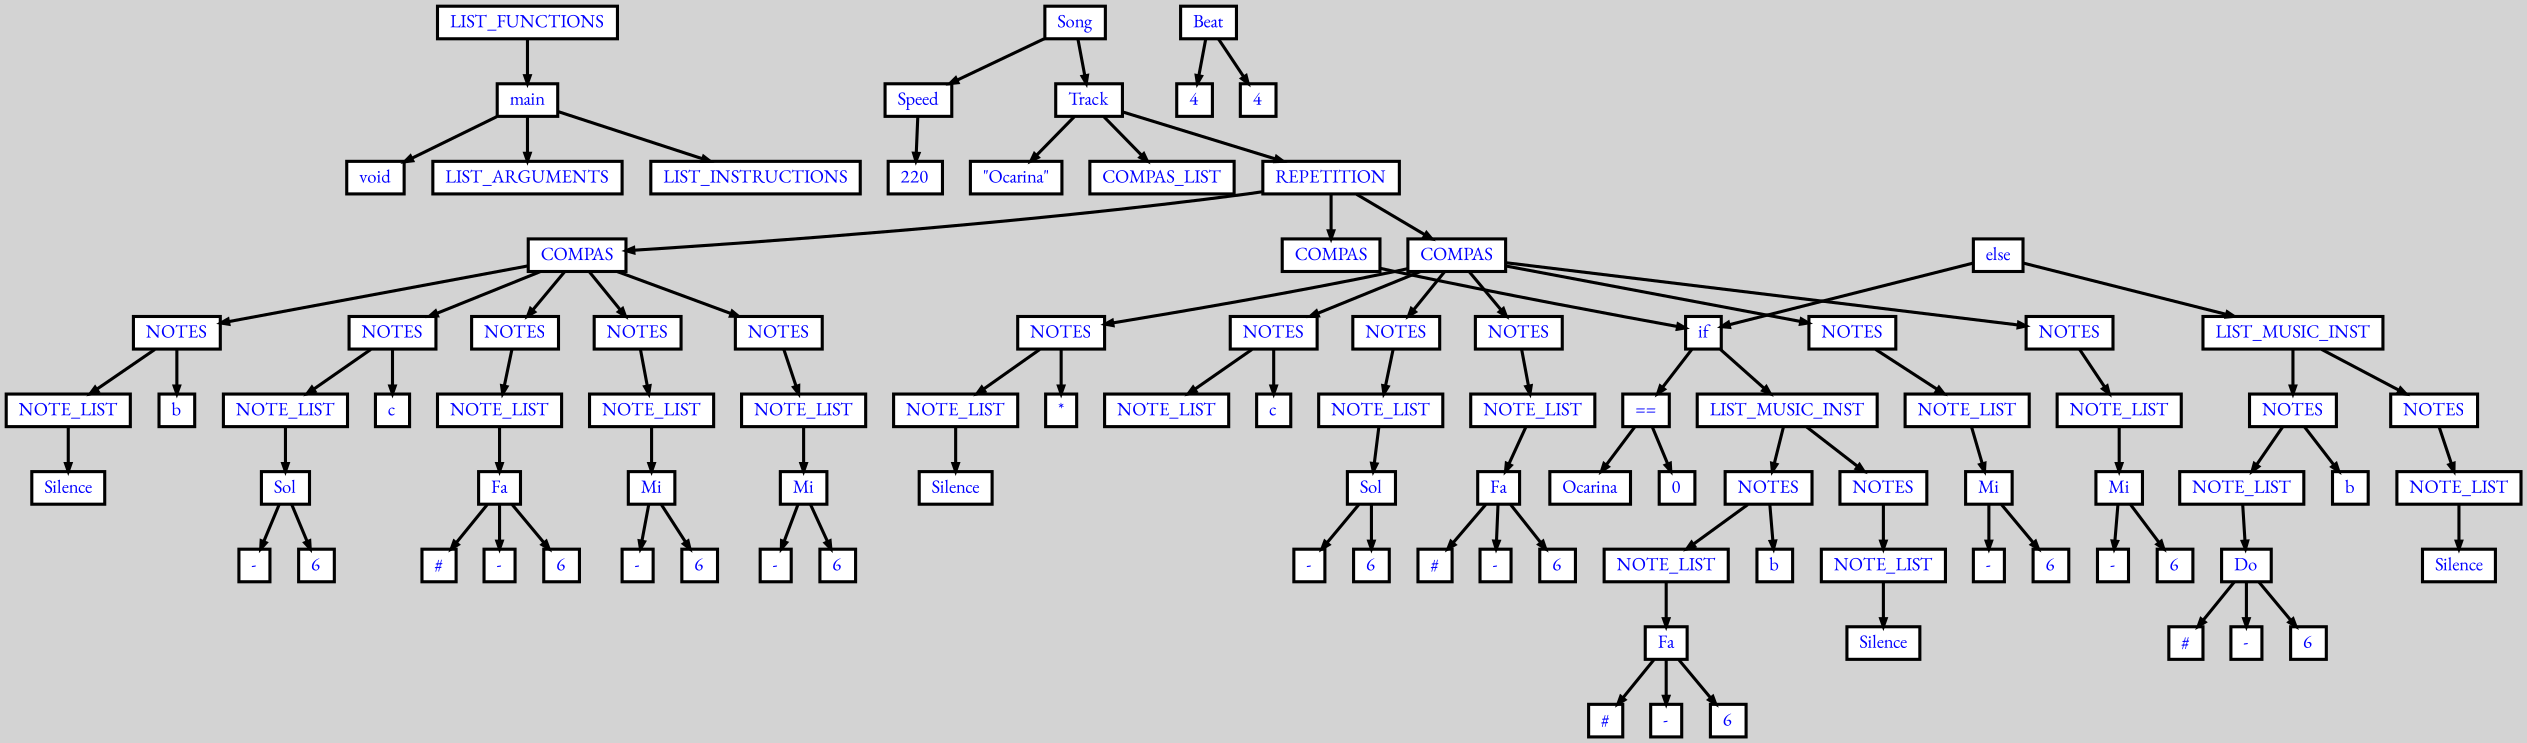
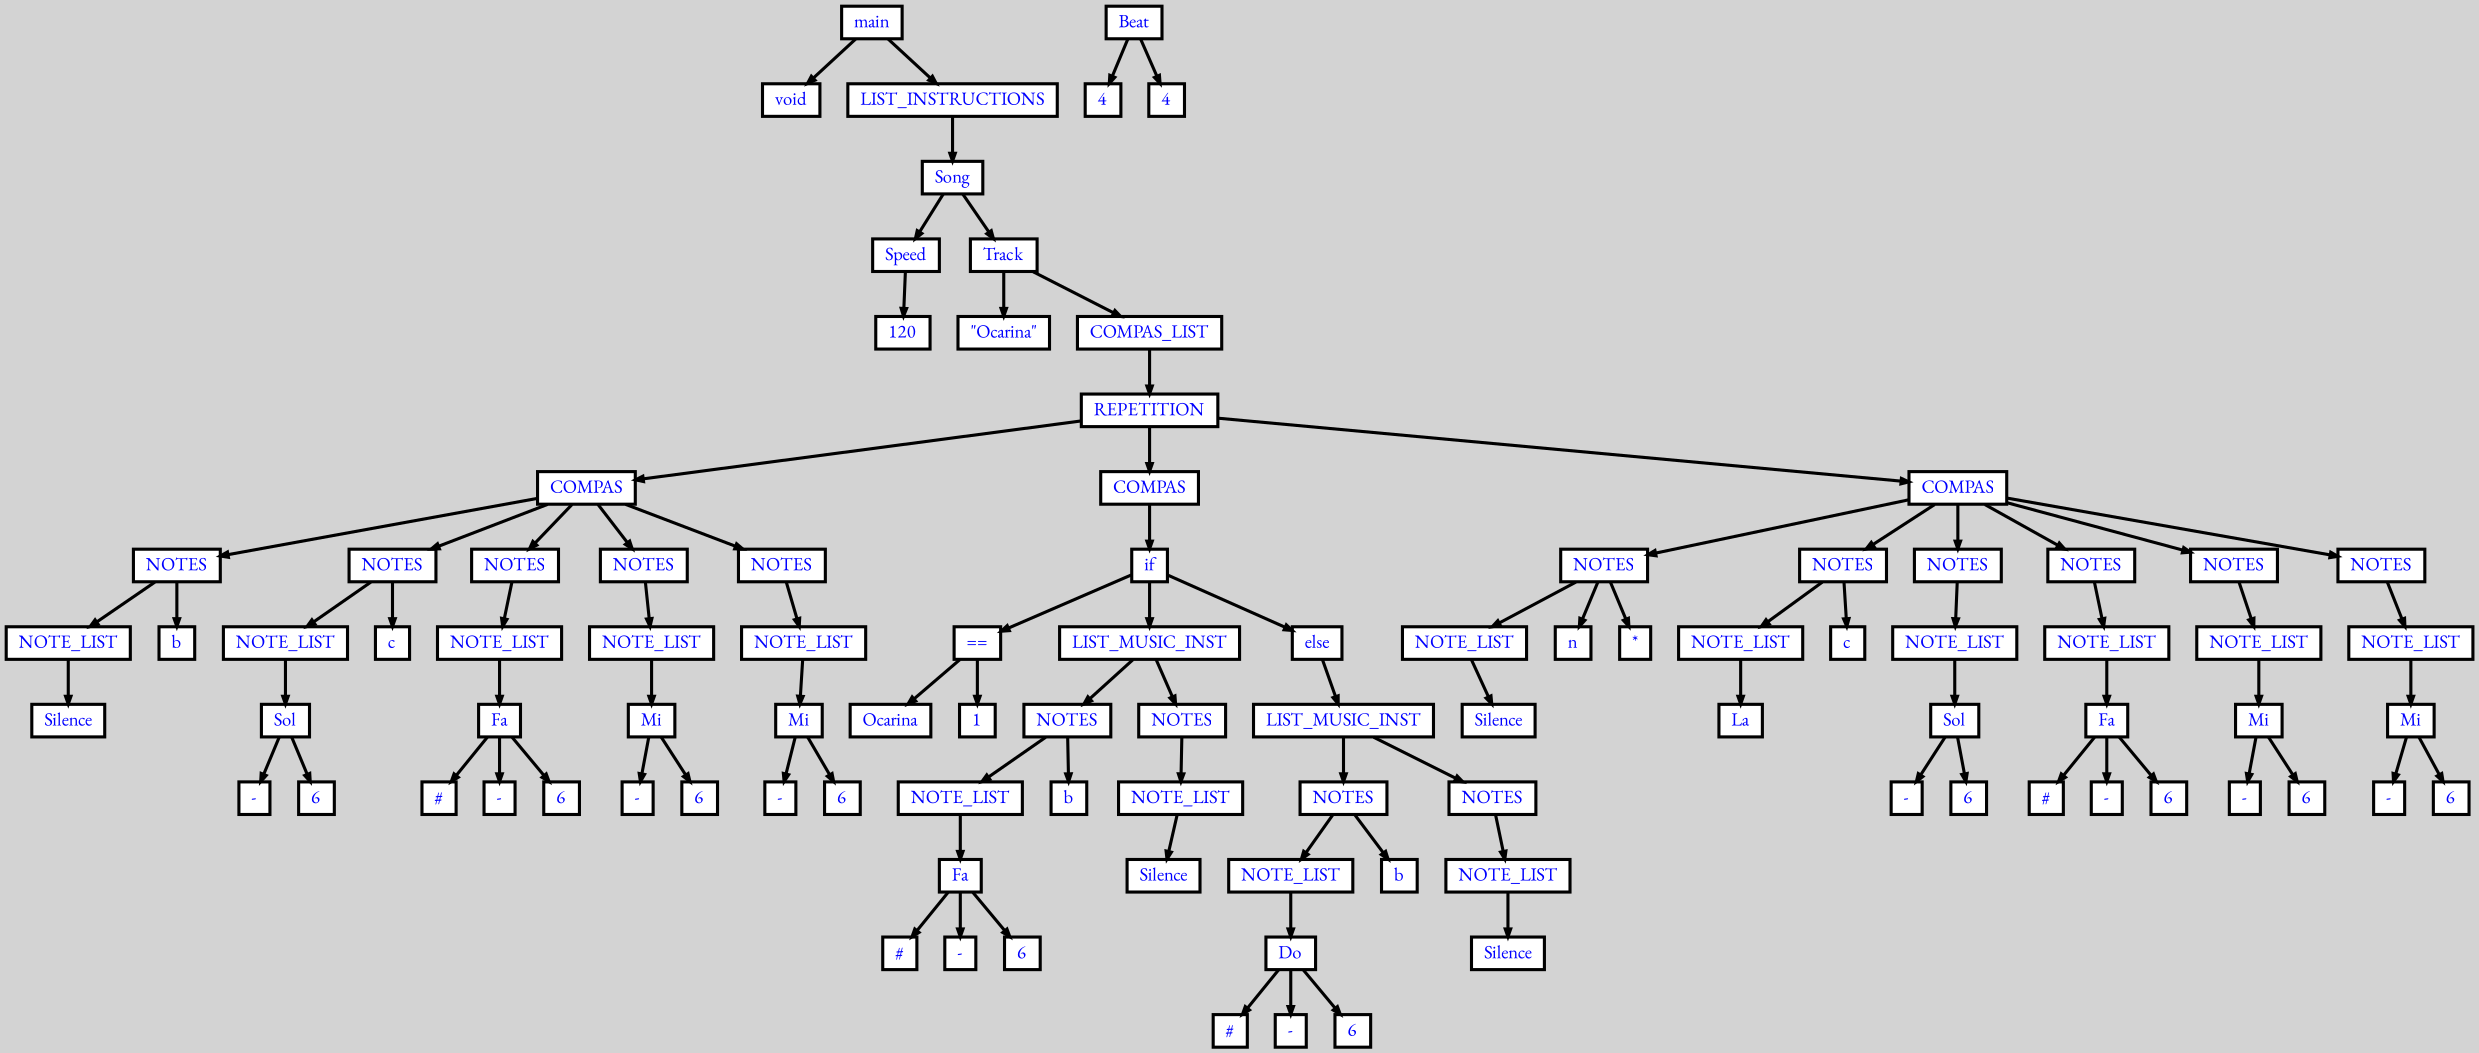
node "LIST_FUNCTIONS": removed
edge "LIST_INSTRUCTIONS" -> "Song": added
edge "Track" -> "REPETITION": now "COMPAS_LIST" -> "REPETITION"
node "LIST_ARGUMENTS": removed
node "220": label "220" -> "120"
edge "else" -> "if": reversed
node "0": label "0" -> "1"
node "n": added
node "La": added
